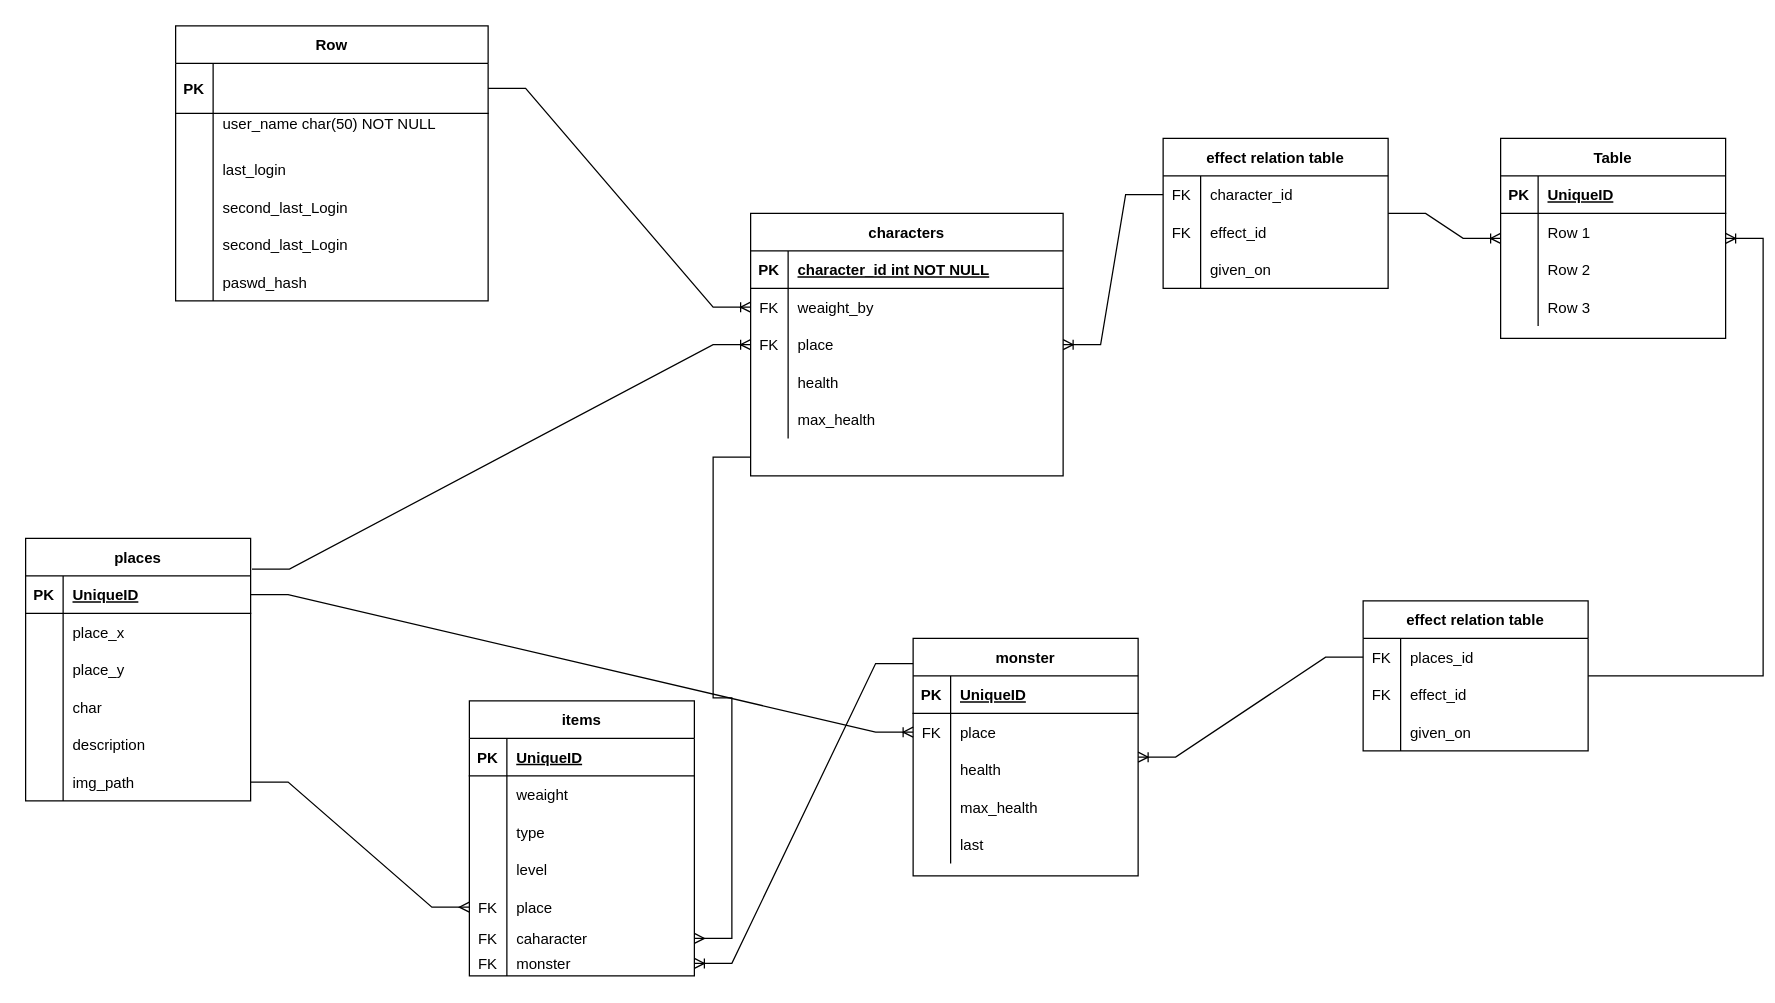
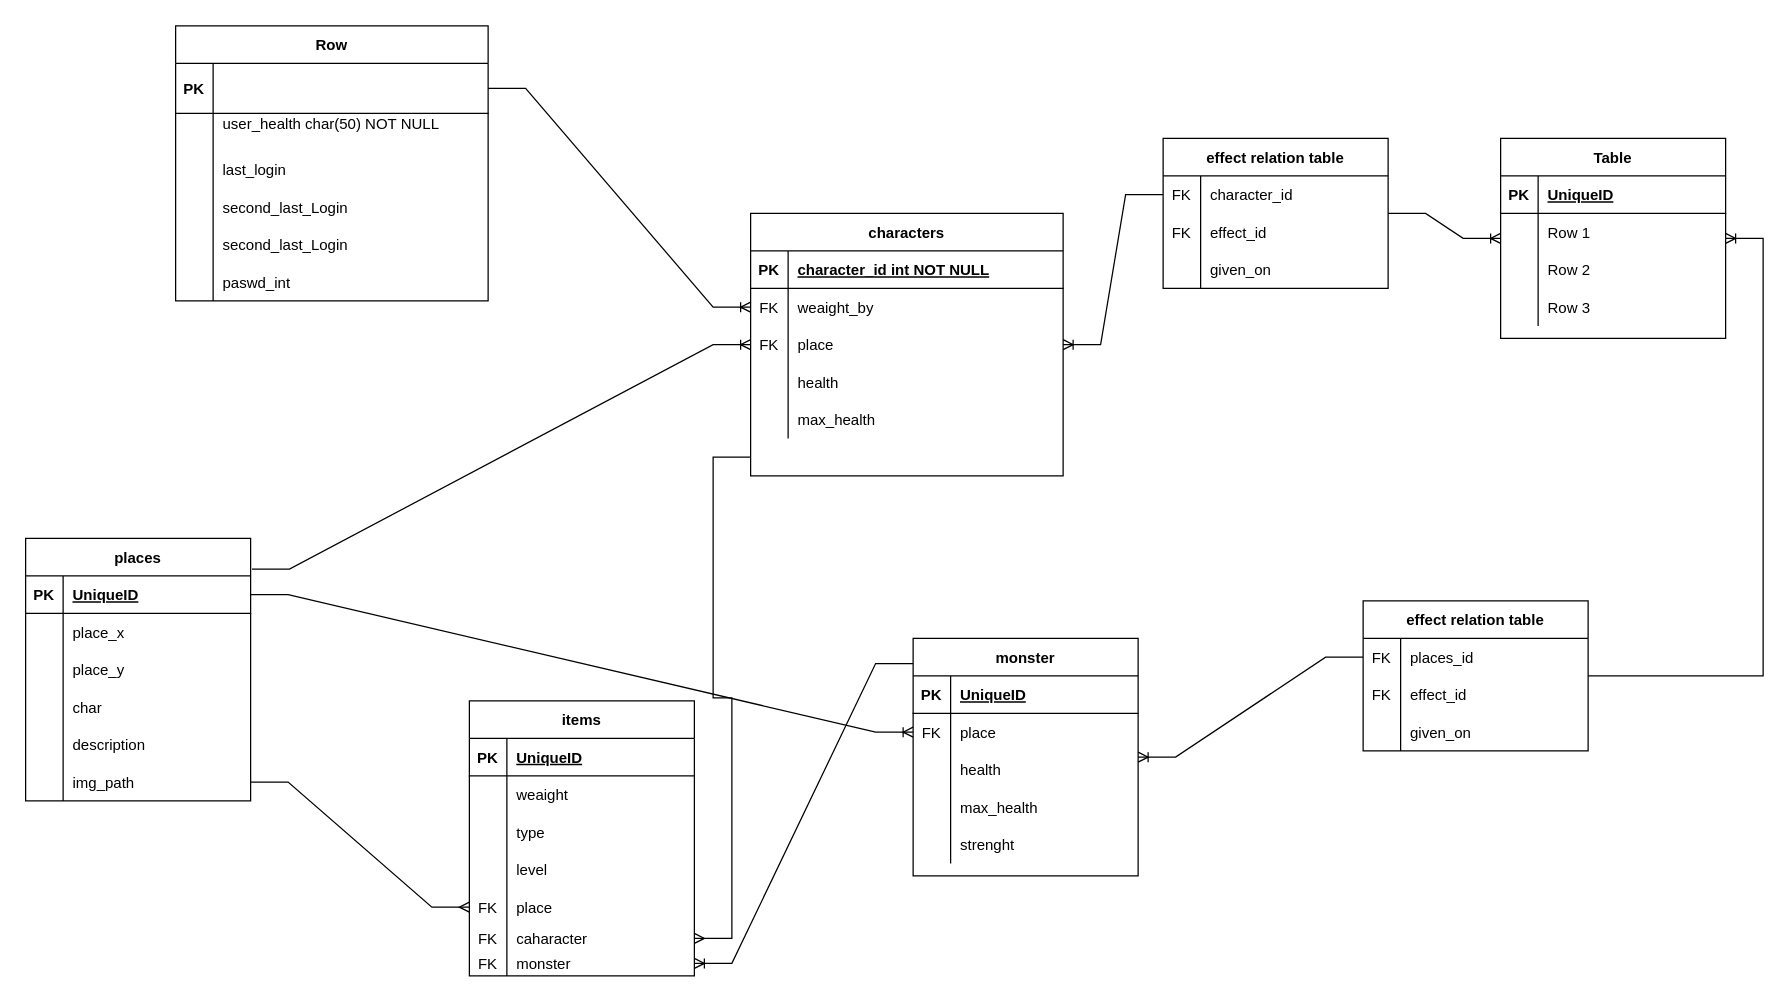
node "user_name char(50) NOT NULL": label "user_name char(50) NOT NULL" -> "user_health char(50) NOT NULL"
node "paswd_hash": label "paswd_hash" -> "paswd_int"
node "last": label "last" -> "strenght"
